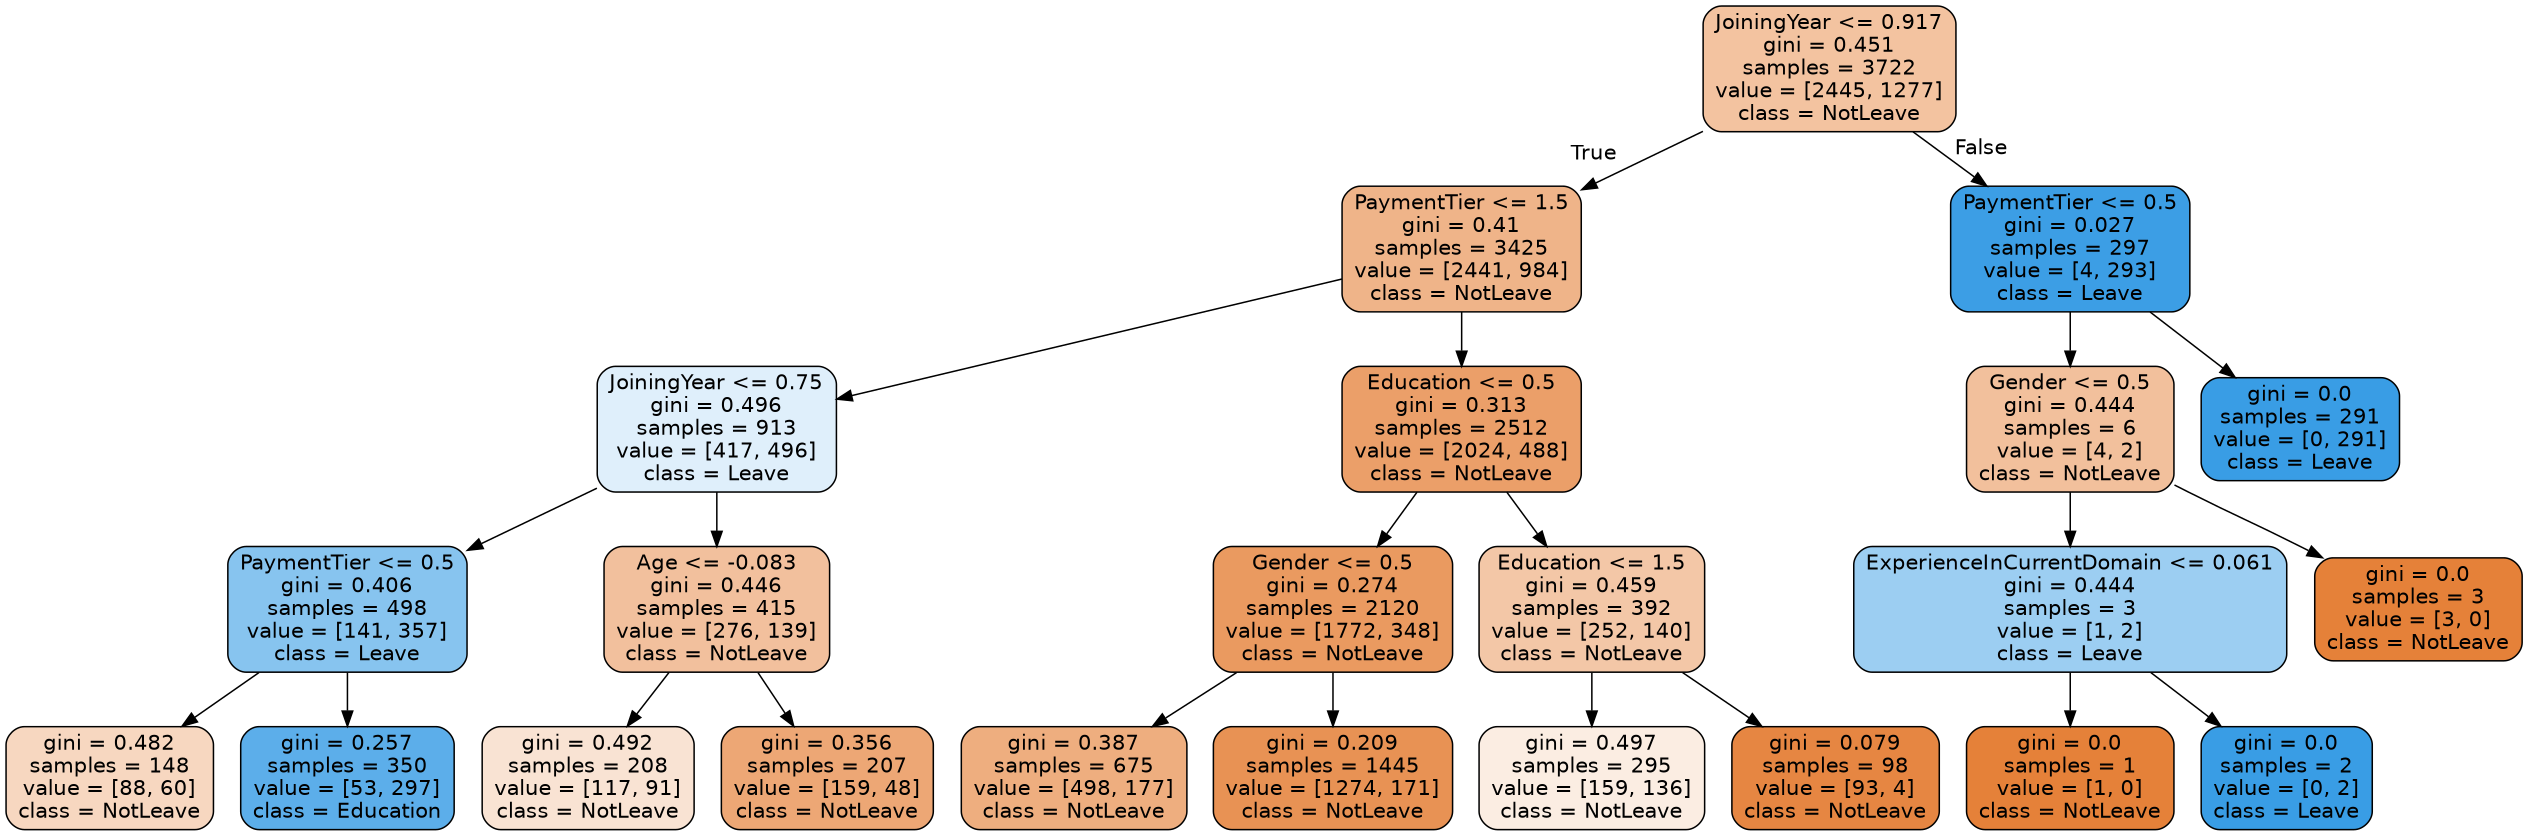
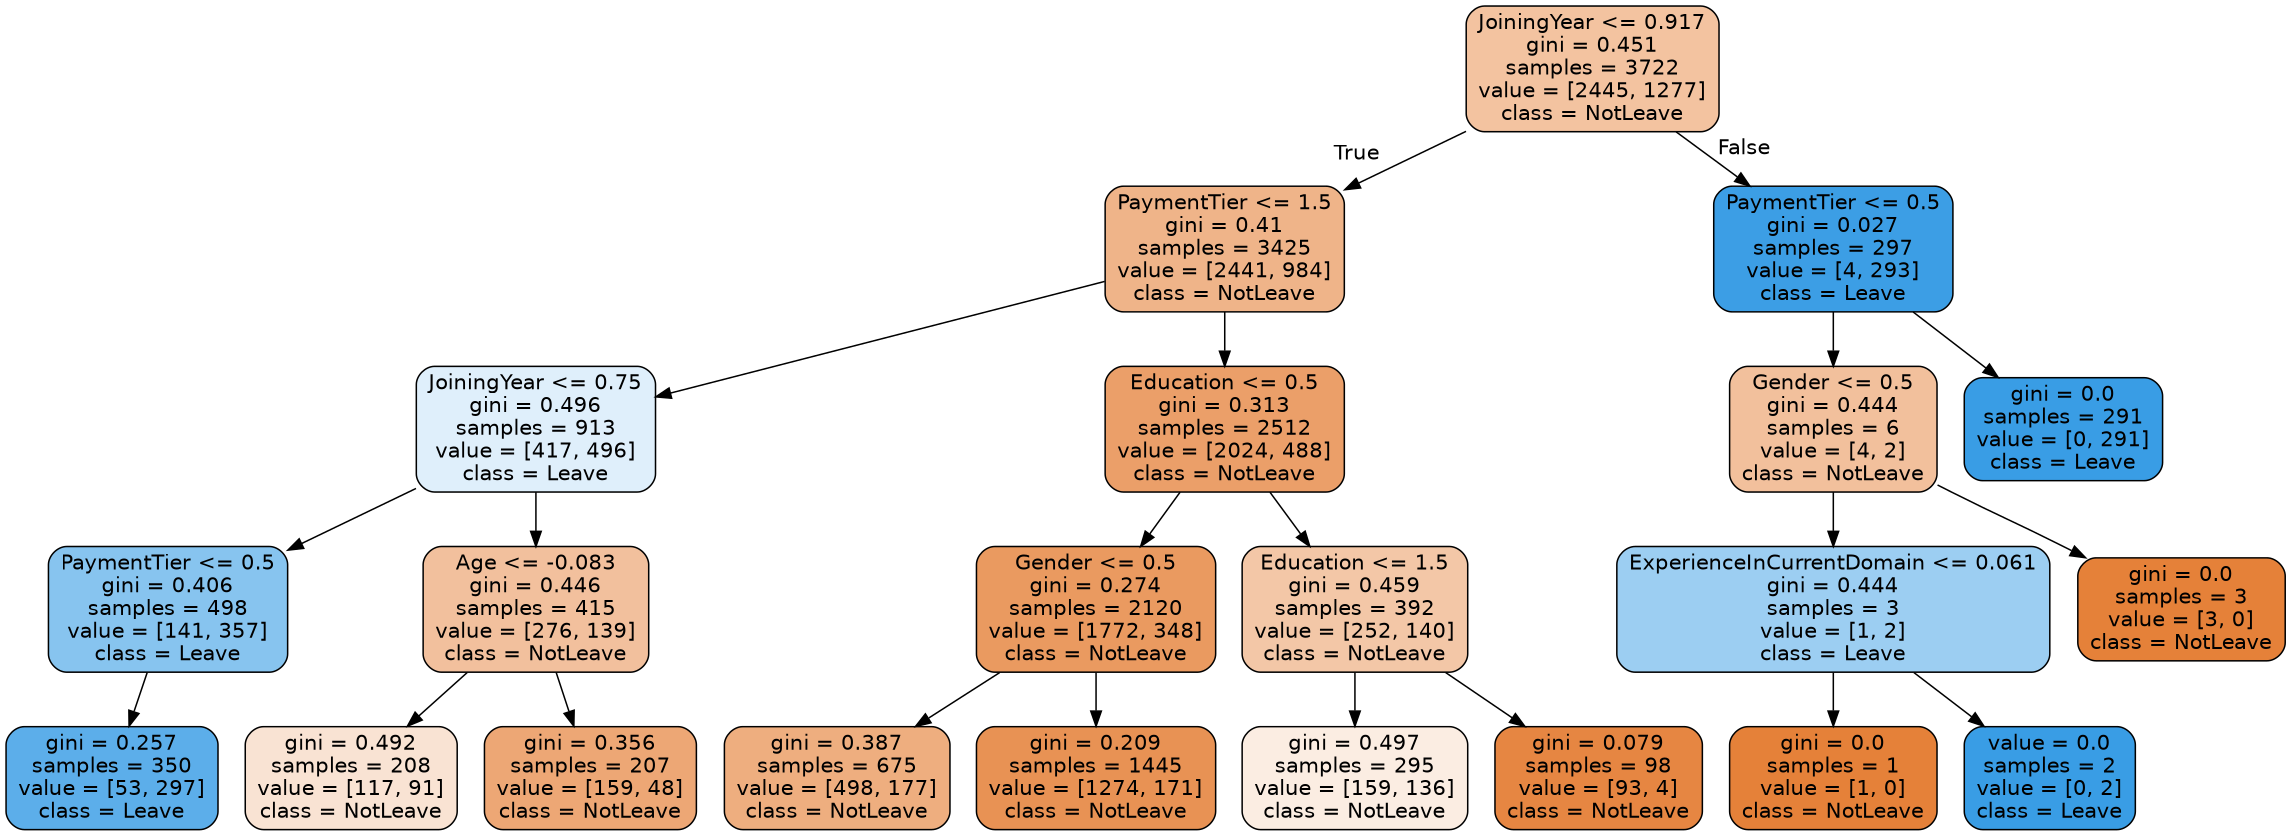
node "gini = 0.482 samples = 148 value = [88, 60] class = NotLeave": removed
node "gini = 0.257 samples = 350 value = [53, 297] class = Education": label "gini = 0.257 samples = 350 value = [53, 297] class = Education" -> "gini = 0.257 samples = 350 value = [53, 297] class = Leave"
node "gini = 0.0 samples = 2 value = [0, 2] class = Leave": label "gini = 0.0 samples = 2 value = [0, 2] class = Leave" -> "value = 0.0 samples = 2 value = [0, 2] class = Leave"
